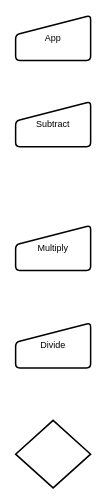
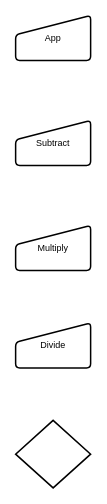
node "Subtract": moved (53, 124) -> (53, 143)
